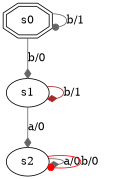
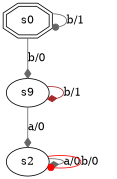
node "s1": label "s1" -> "s9"
